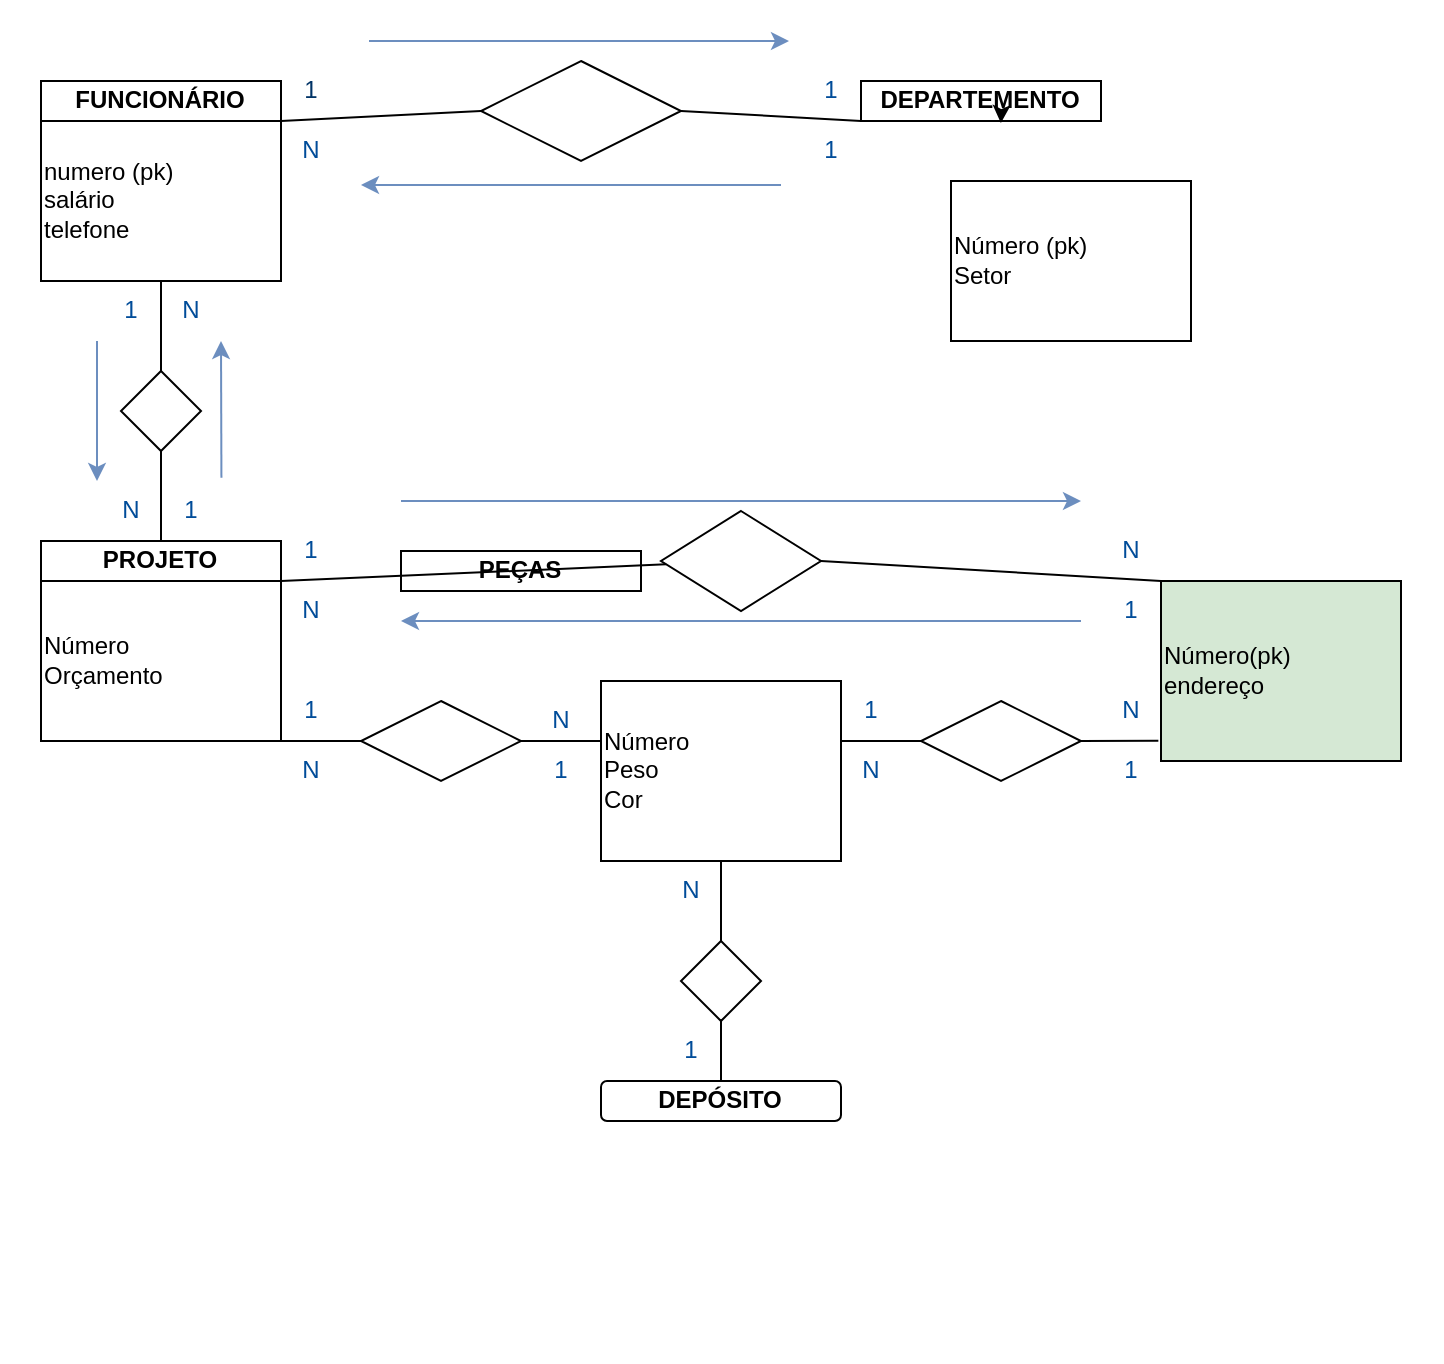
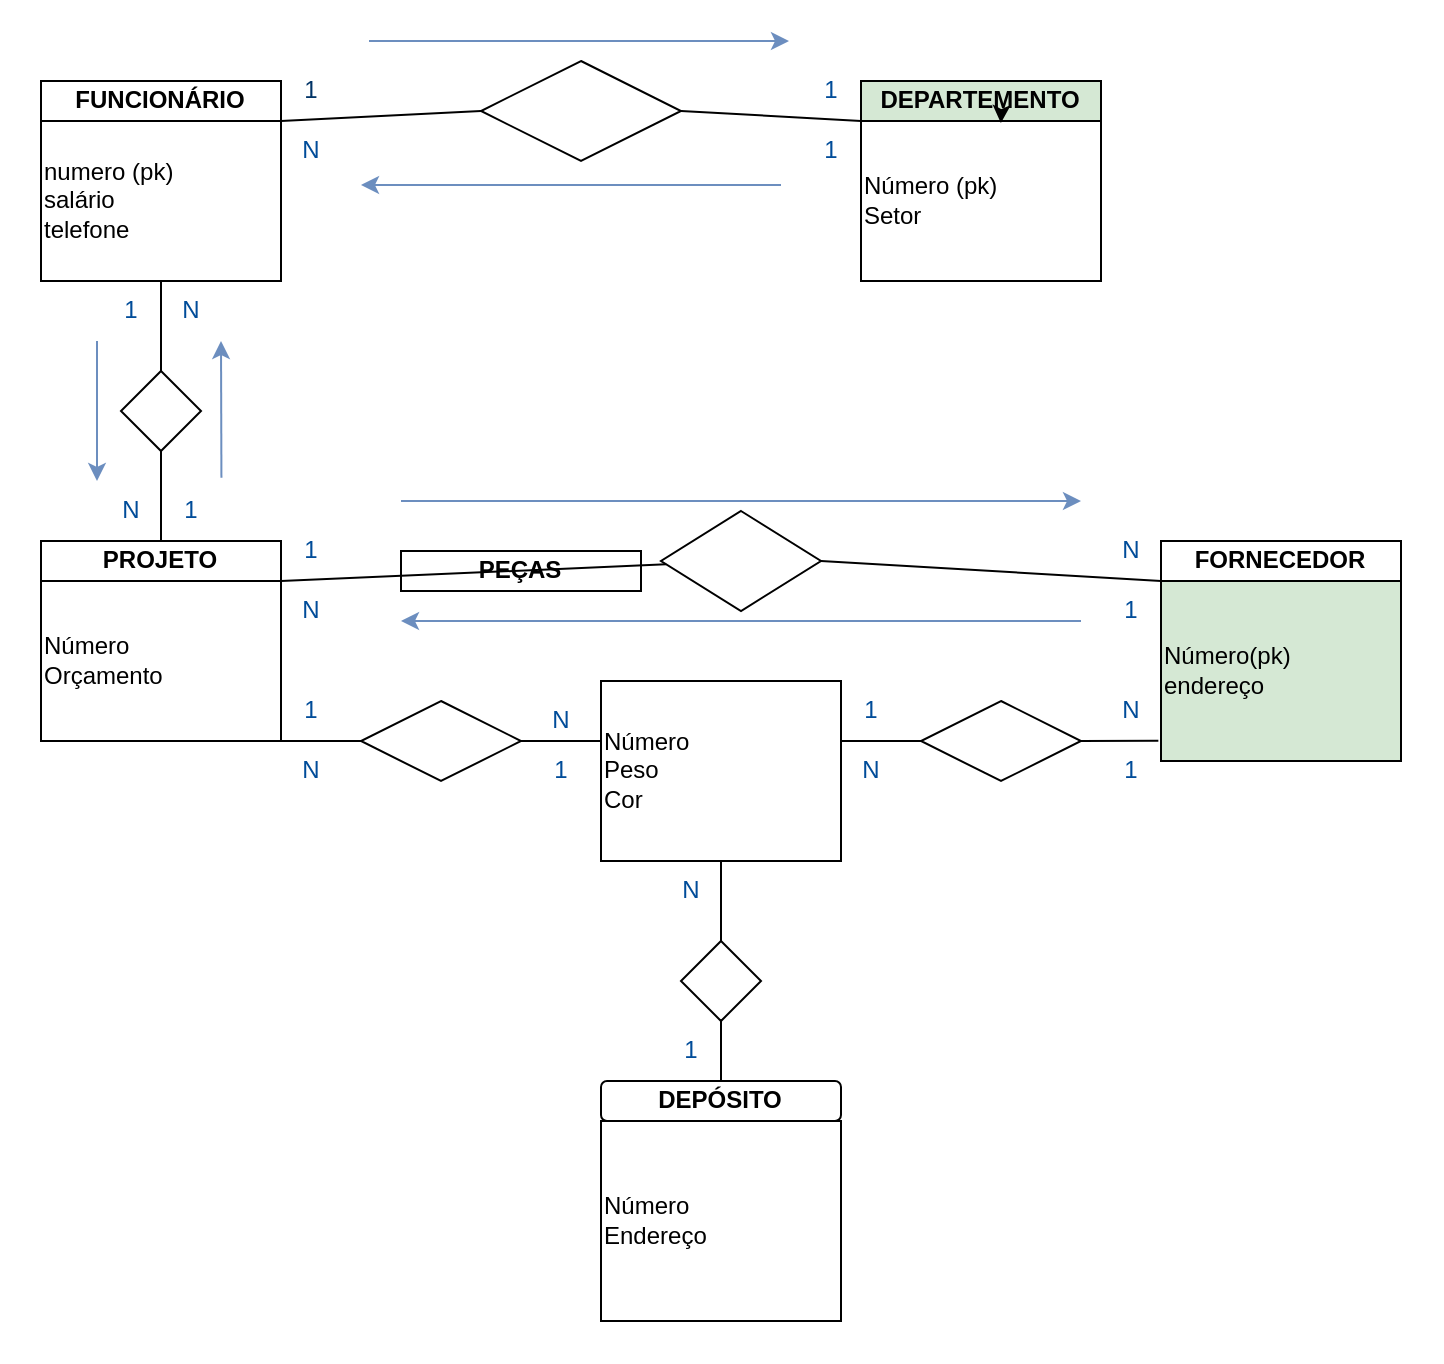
node "DEPARTEMENTO": fillcolor #ffffff -> #d5e8d4
node "Número (pk) Setor": moved (1071, 261) -> (981, 201)
node "FORNECEDOR": added
node "Número Endereço": added
